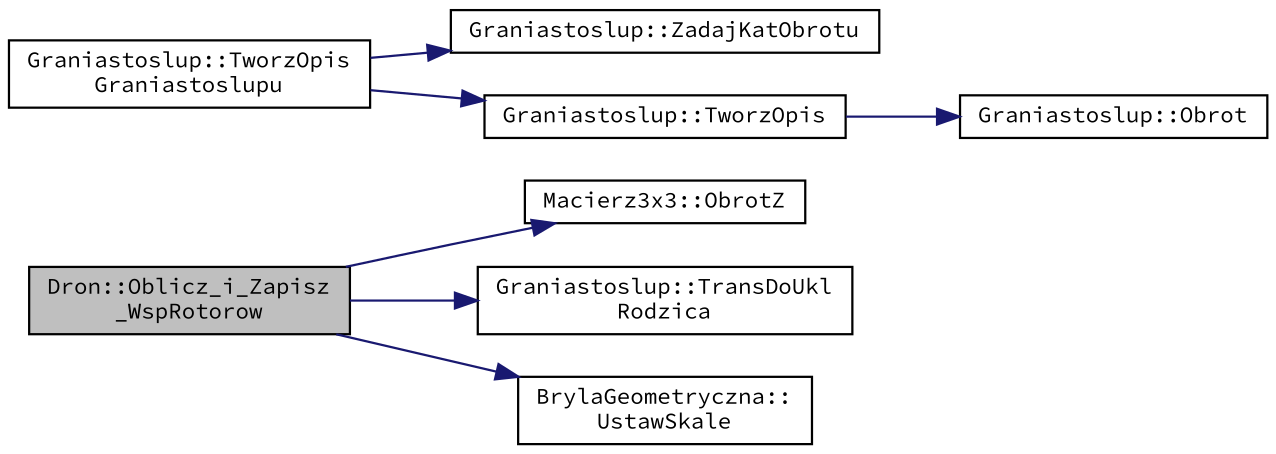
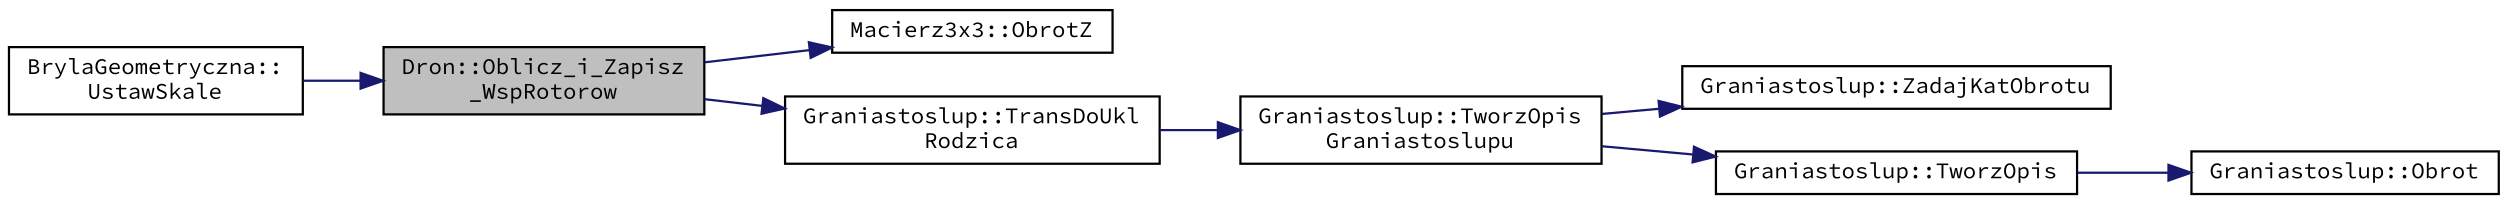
edge "Graniastoslup::TransDoUkl Rodzica" -> "Graniastoslup::TworzOpis Graniastoslupu": added
edge "Dron::Oblicz_i_Zapisz _WspRotorow" -> "BrylaGeometryczna:: UstawSkale": reversed
